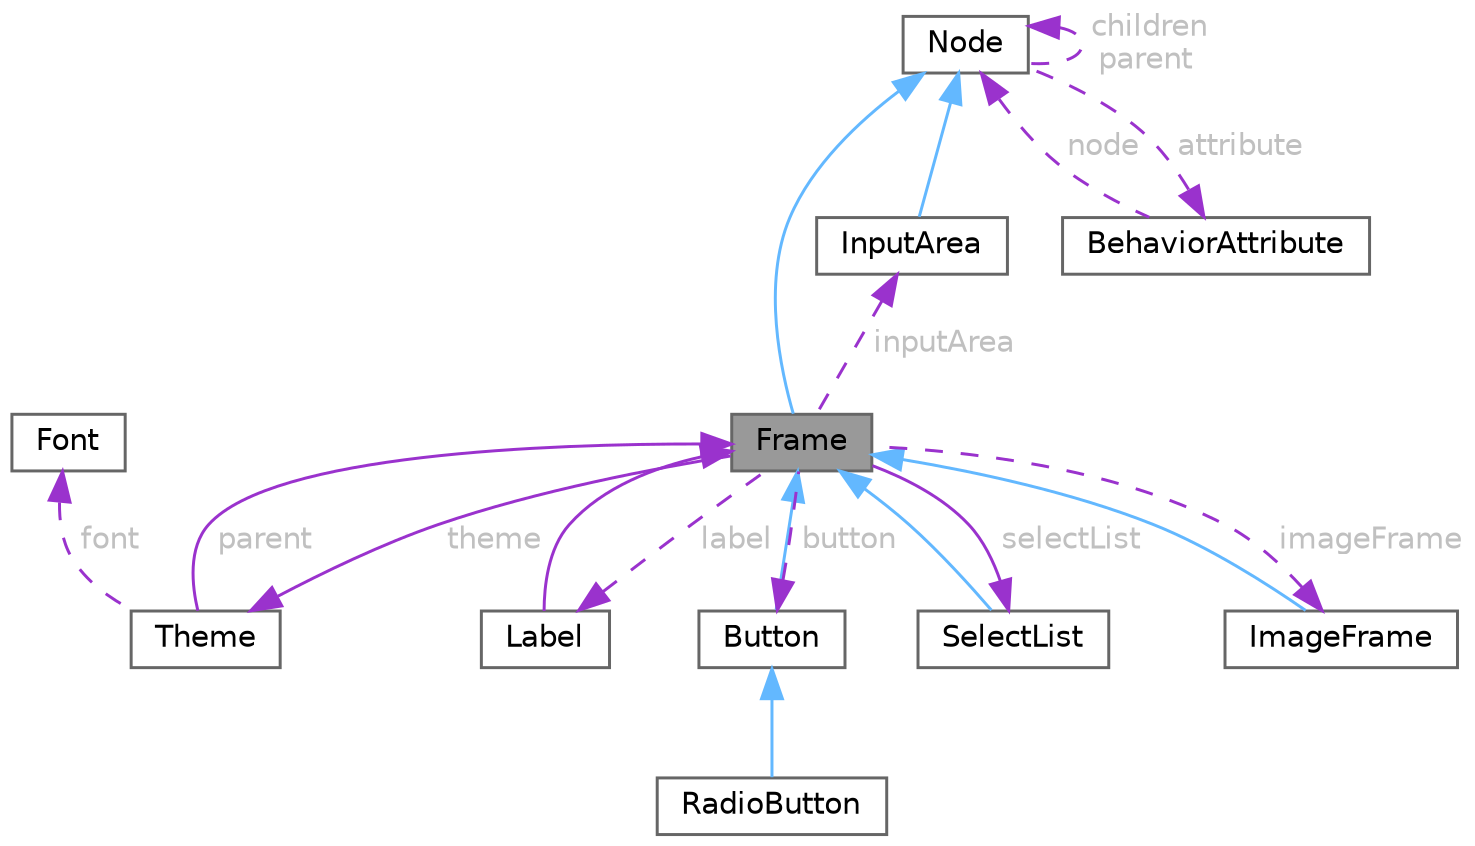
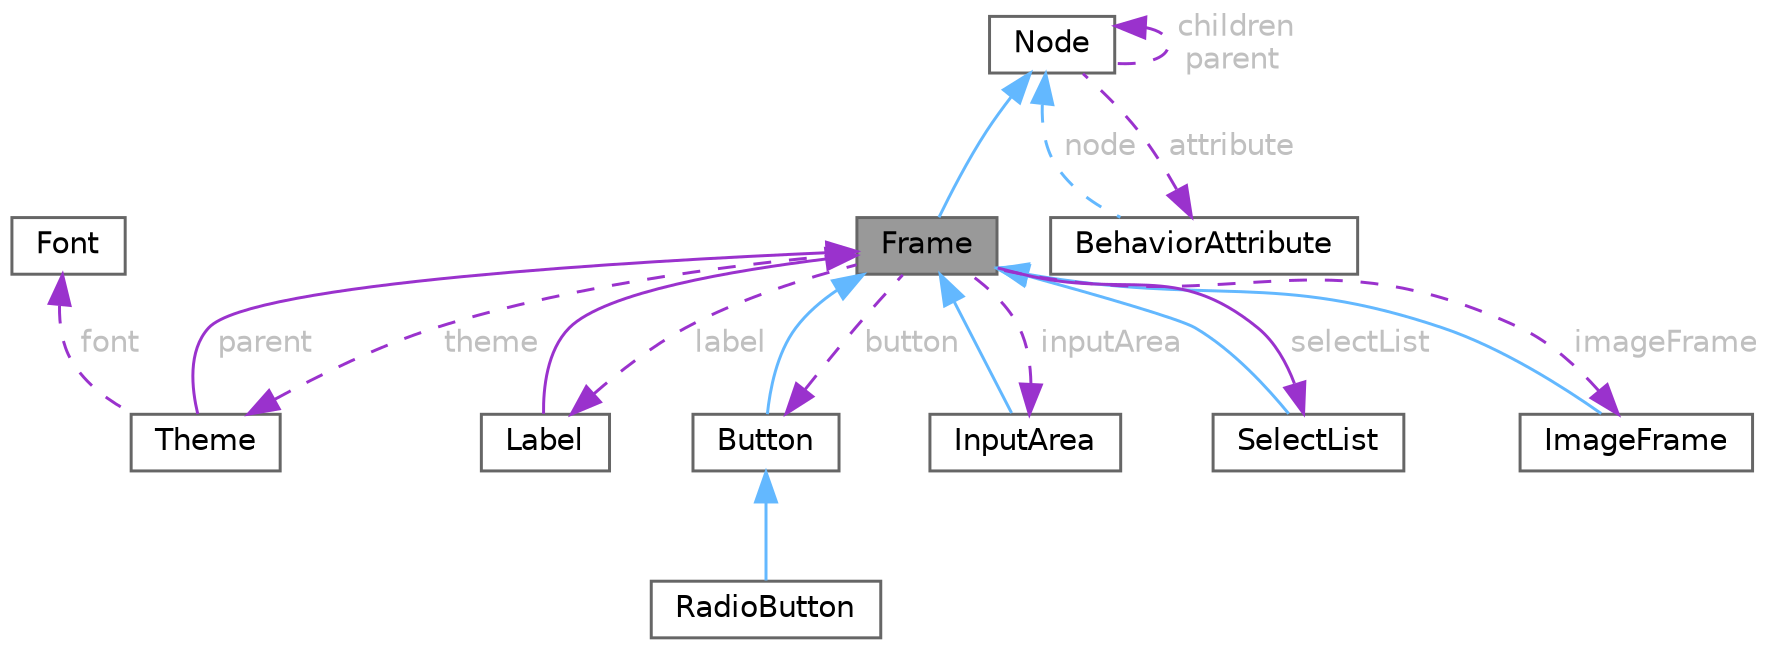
edge "InputArea" -> "Node": now "InputArea" -> "Frame"
edge "BehaviorAttribute" -> "Node": color darkorchid3 -> steelblue1
edge "Frame" -> "Theme": style solid -> dashed
